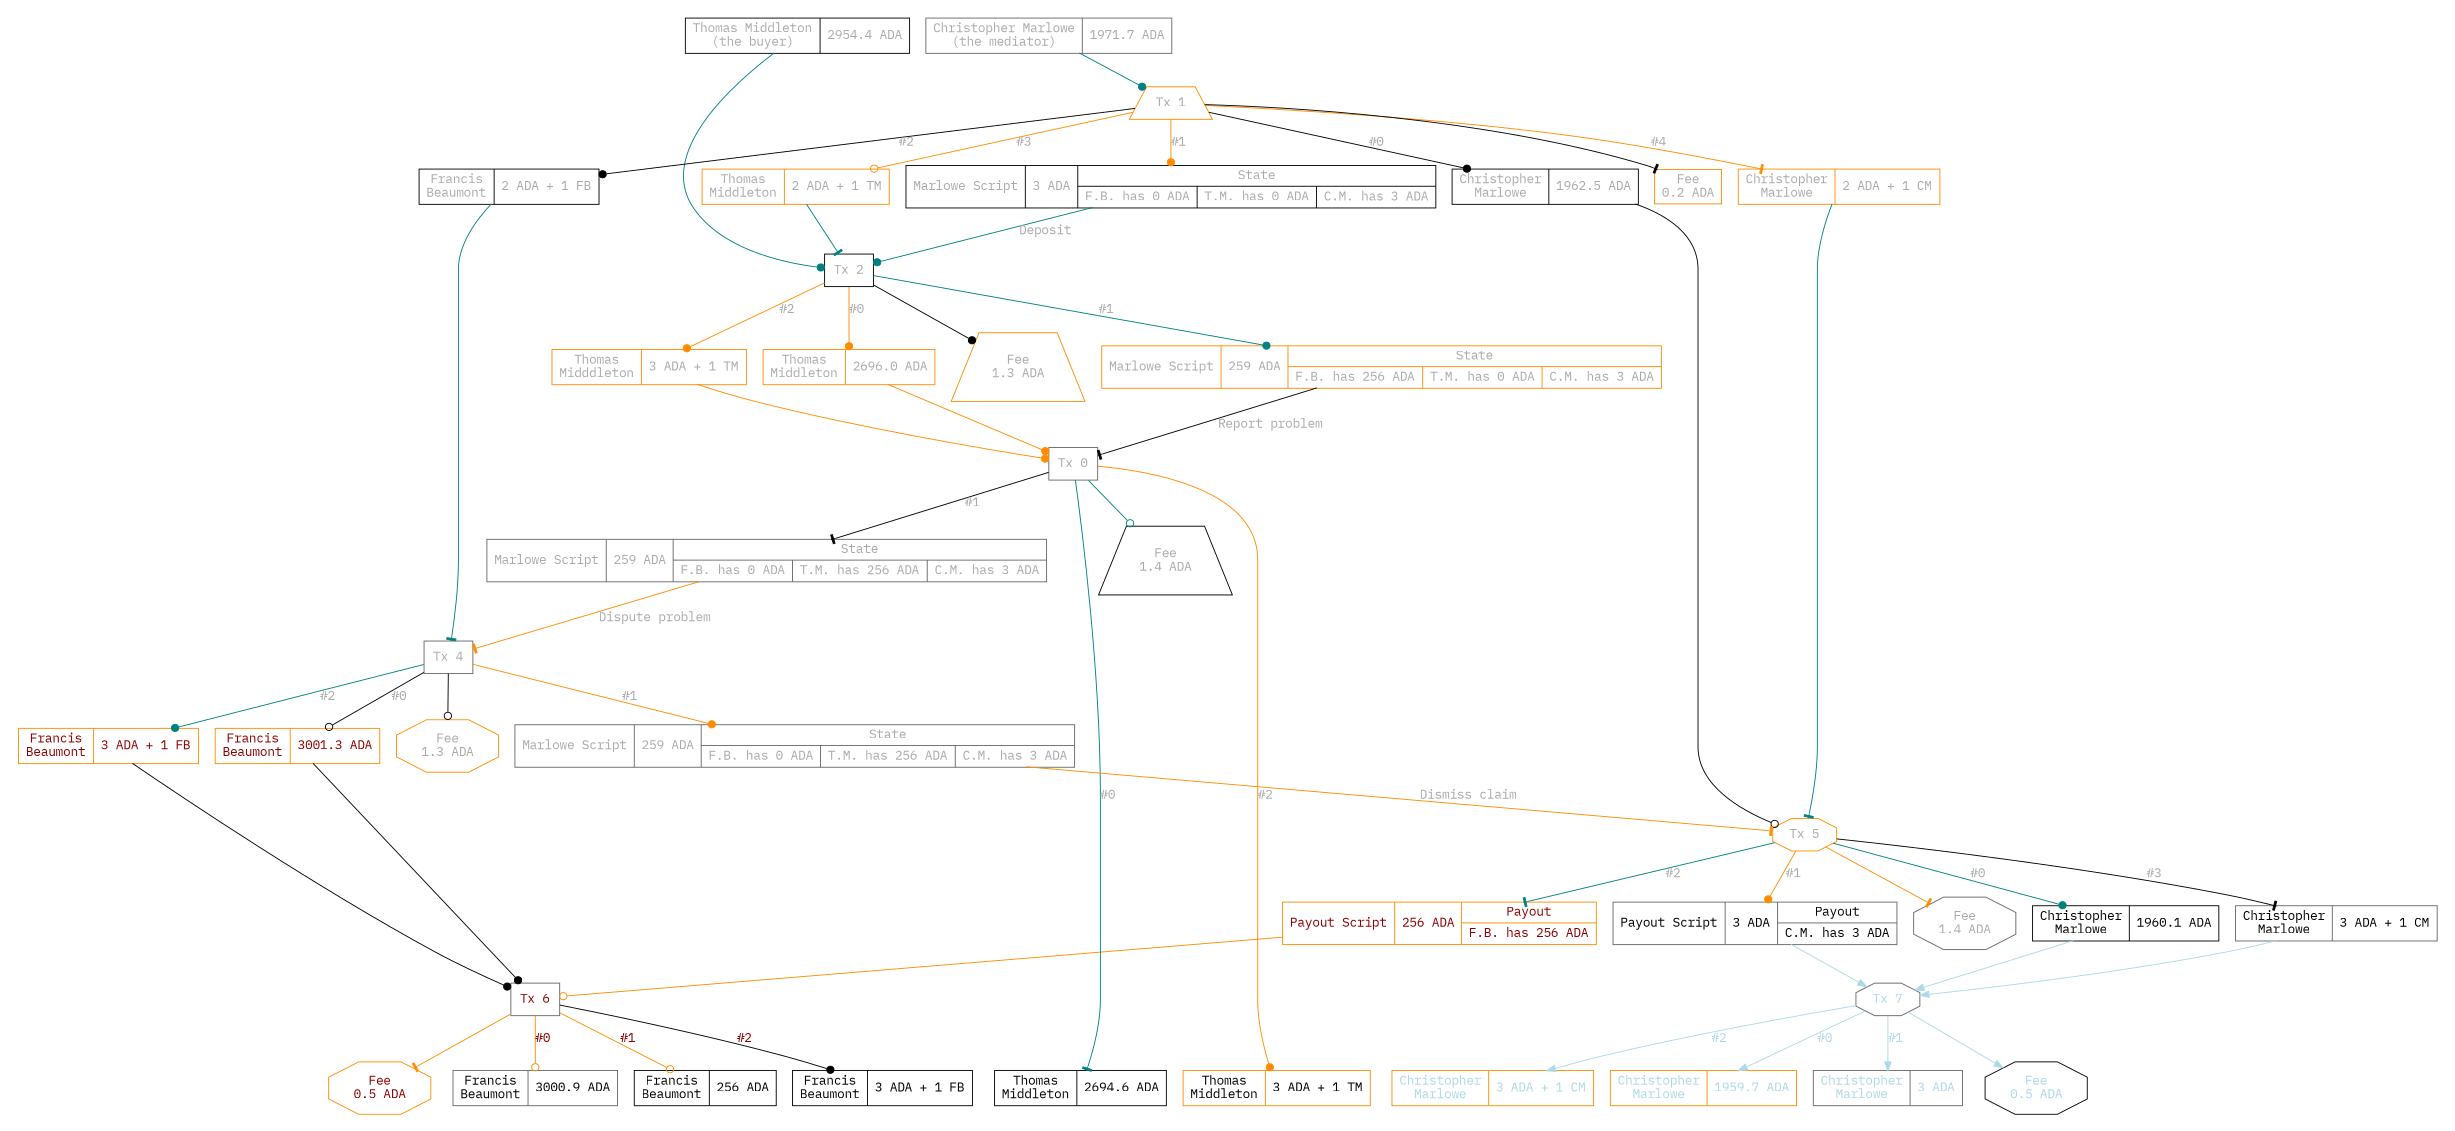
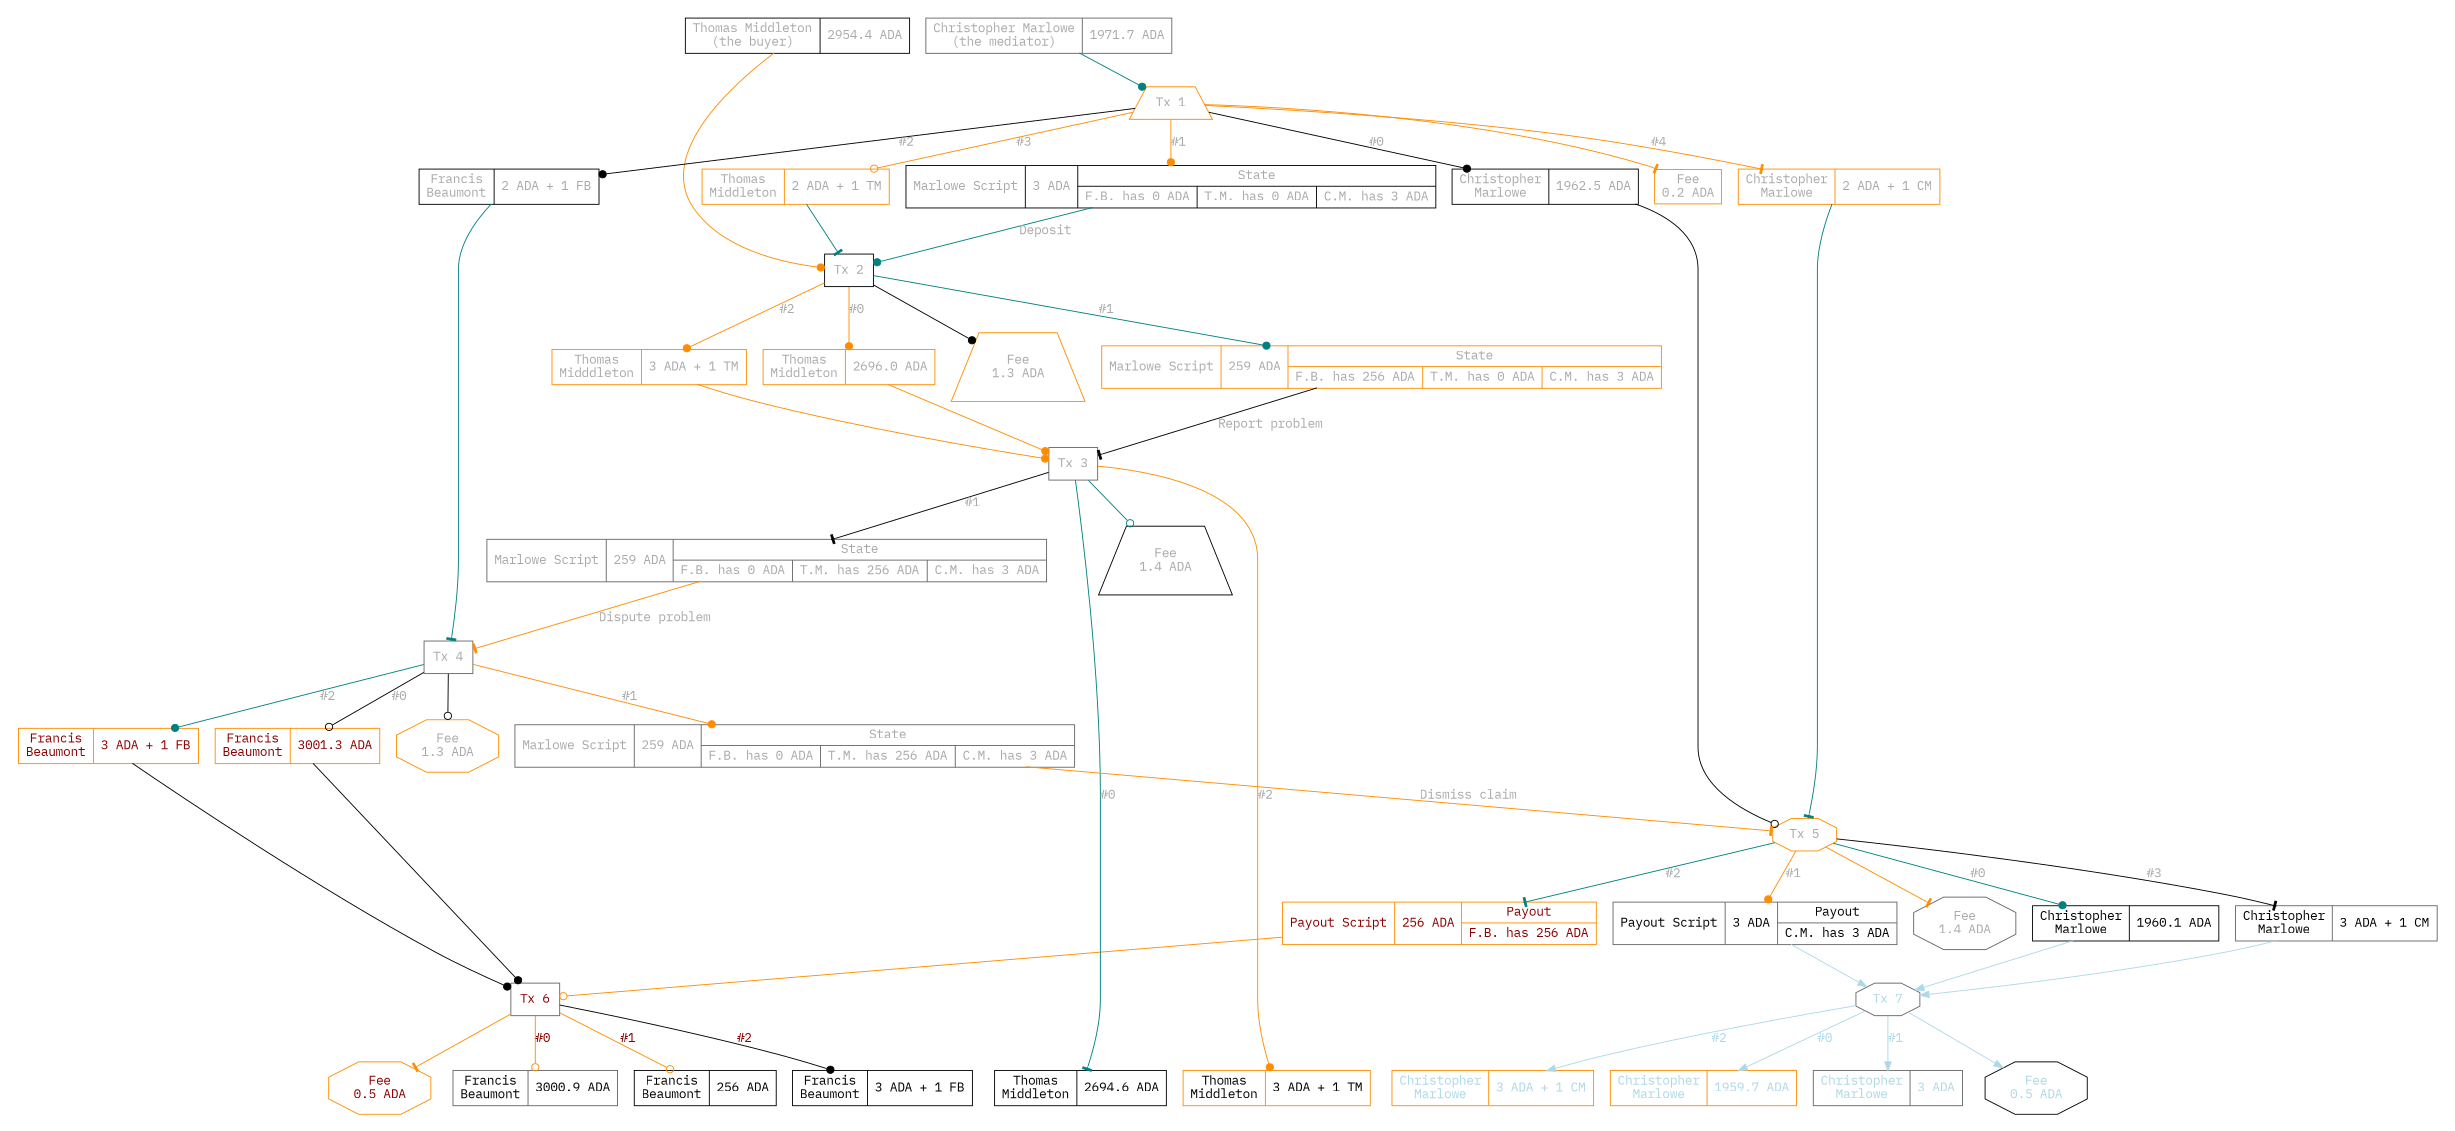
edge "Tx 1" -> "Fee 0.2 ADA": color black -> darkorange
edge "Thomas Middleton" -> "Tx 2": color teal -> darkorange
node "Tx 0": label "Tx 0" -> "Tx 3"
